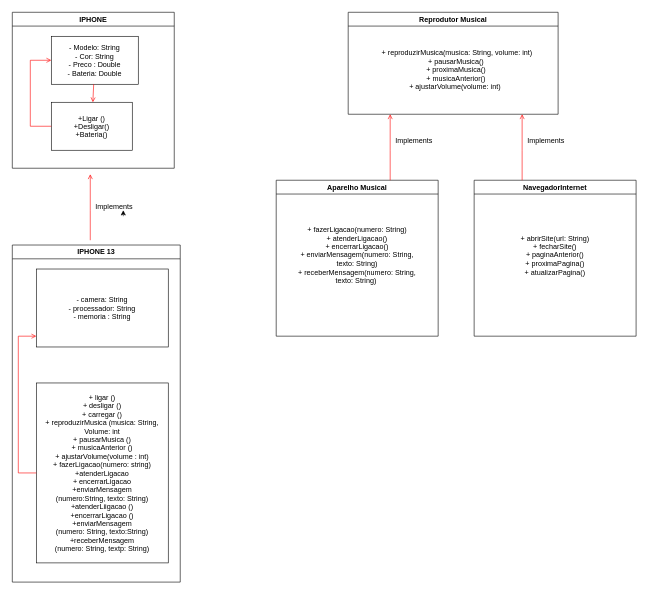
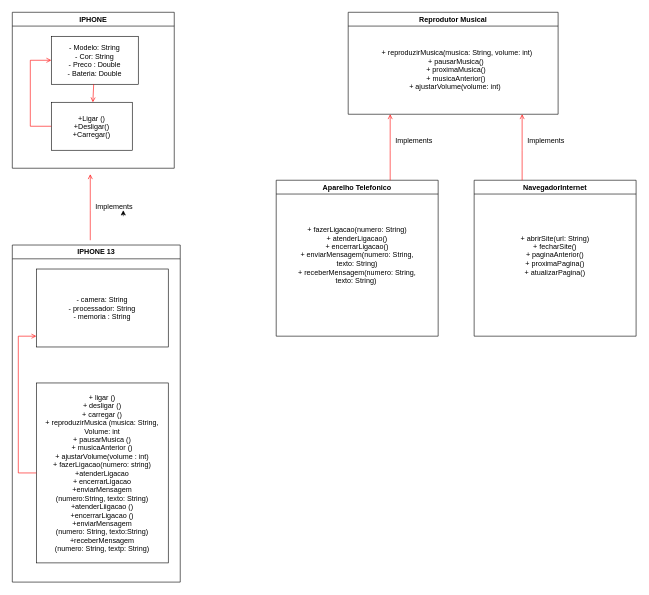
node "+Ligar () +Desligar() +Bateria()": label "+Ligar () +Desligar() +Bateria()" -> "+Ligar () +Desligar() +Carregar()"
node "Aparelho Musical": label "Aparelho Musical" -> "Aparelho Telefonico"
